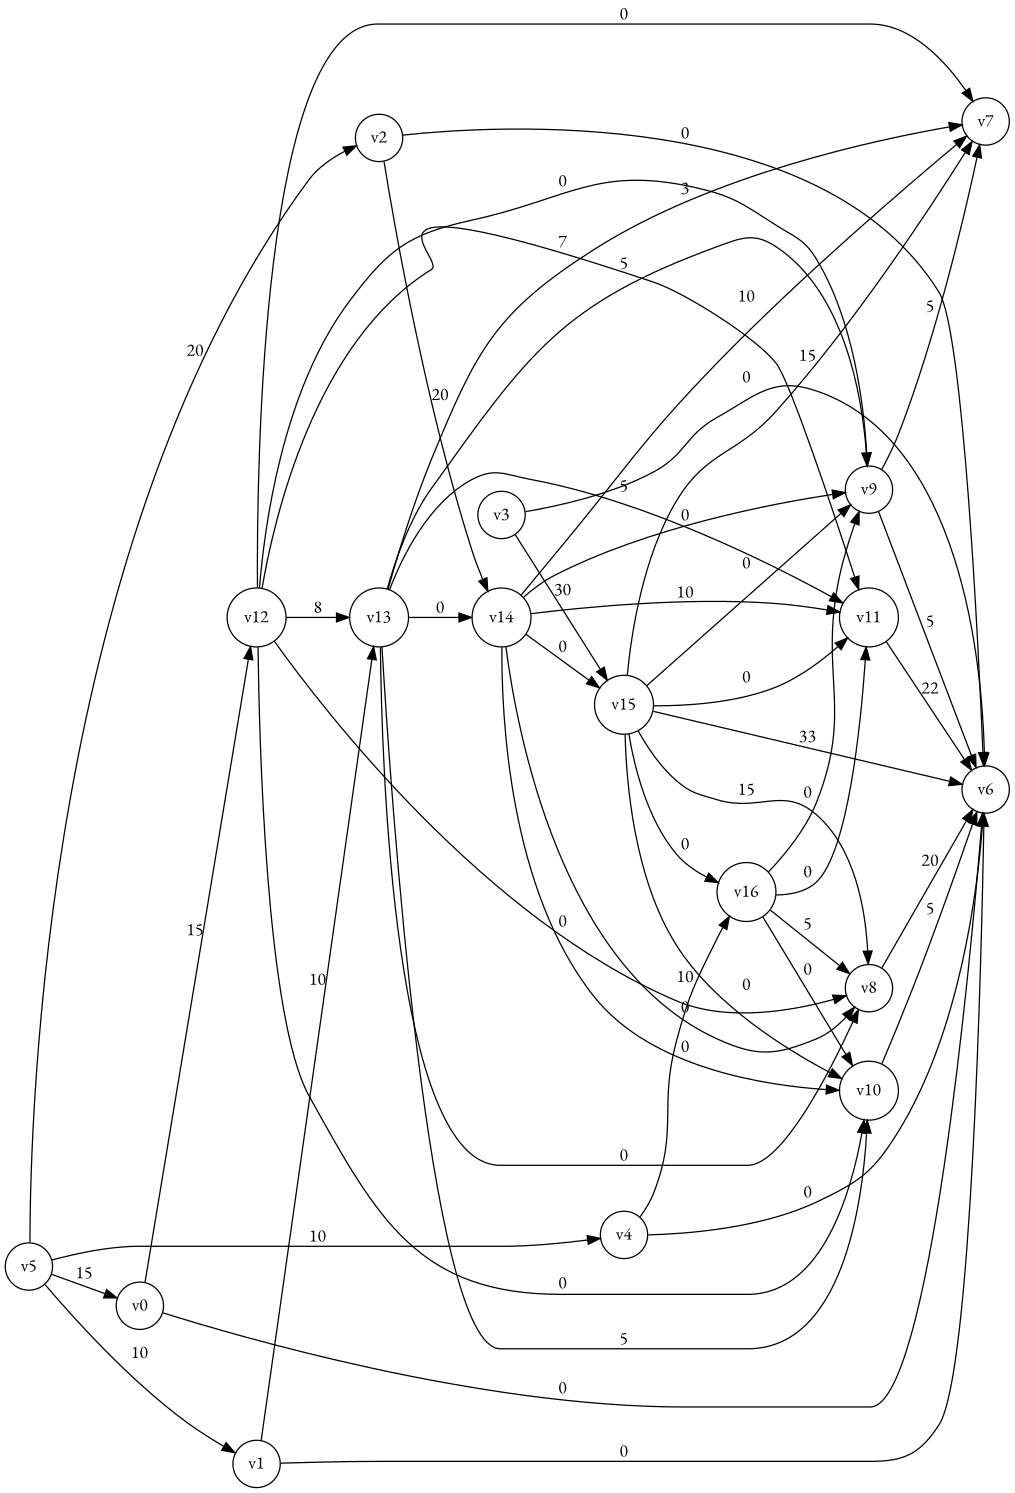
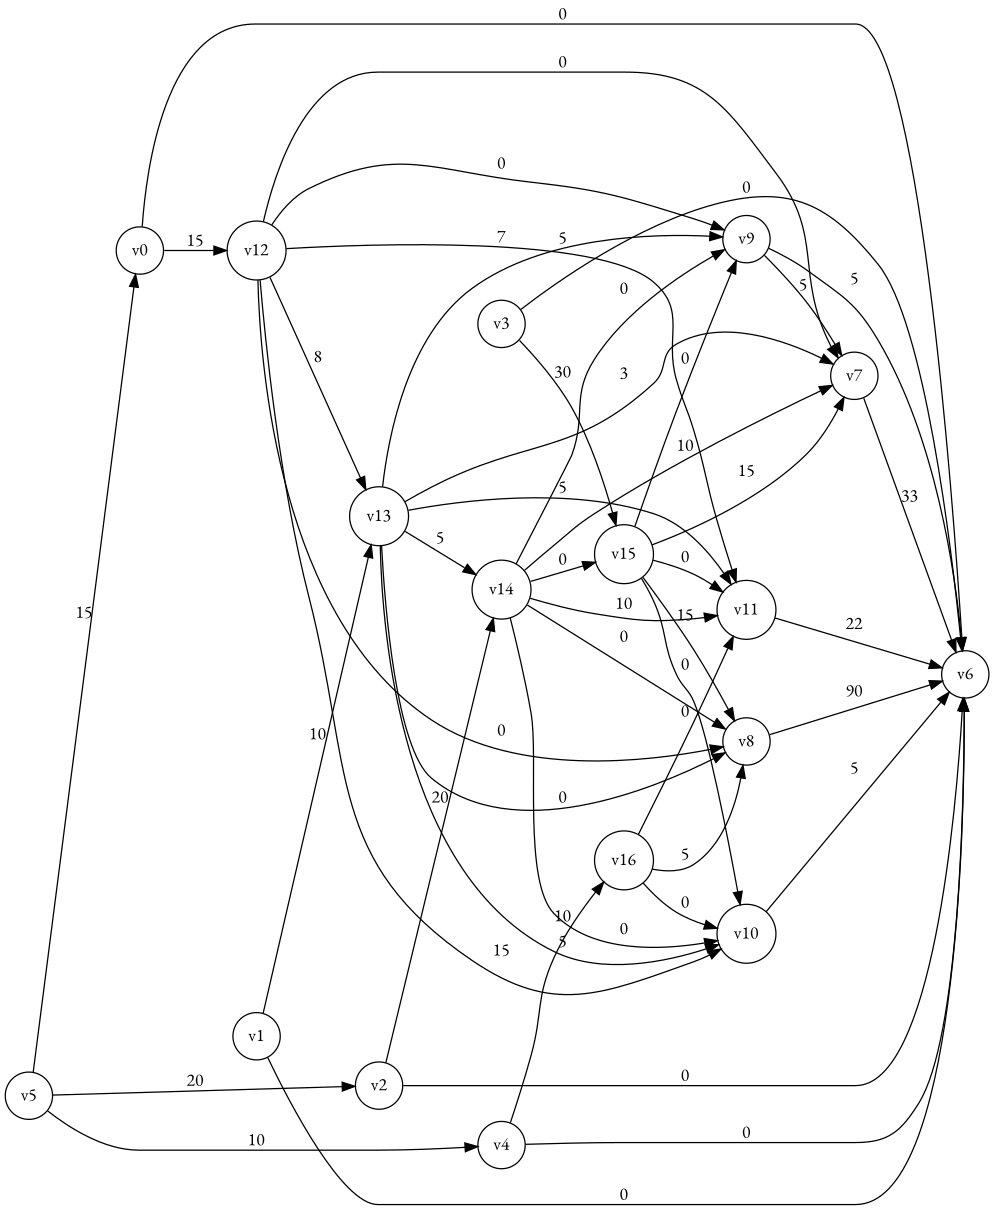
edge "v13" -> "v14": label "0" -> "5"
edge "v16" -> "v9": removed, label "0"
edge "v15" -> "v6": now "v7" -> "v6"
edge "v15" -> "v16": removed, label "0"
edge "v8" -> "v6": label "20" -> "90"
edge "v12" -> "v10": label "0" -> "15"
edge "v5" -> "v1": removed, label "10"
